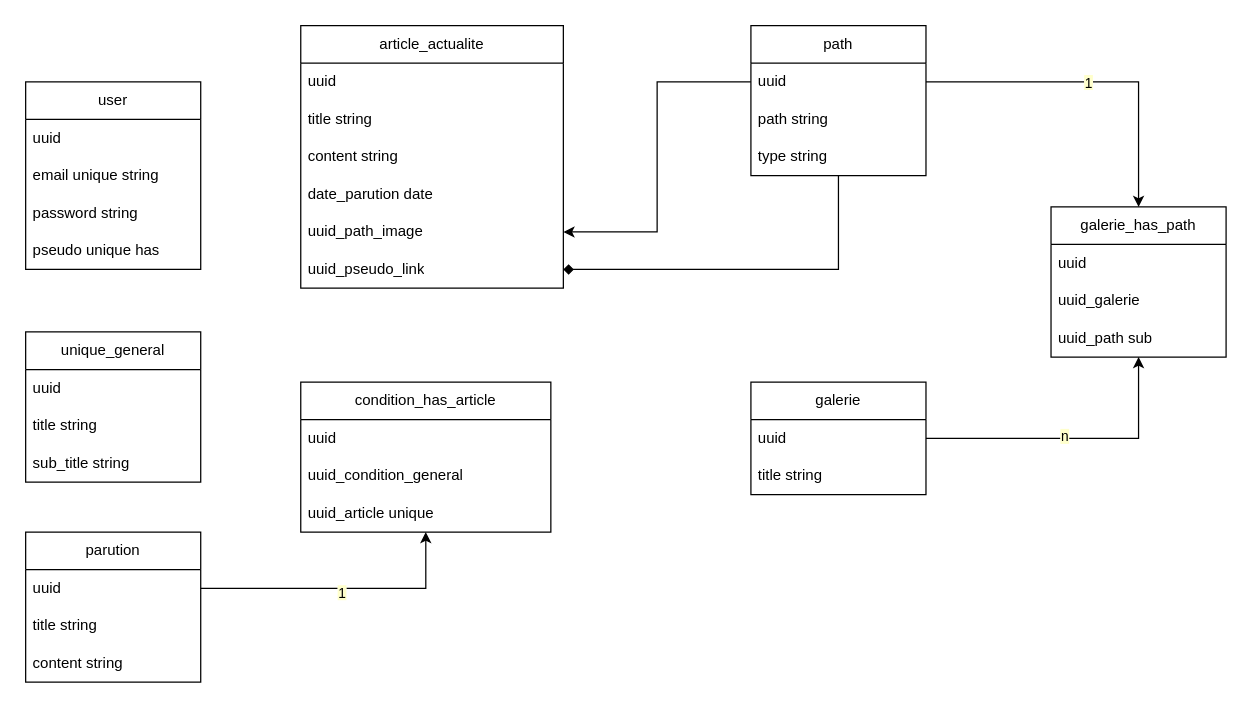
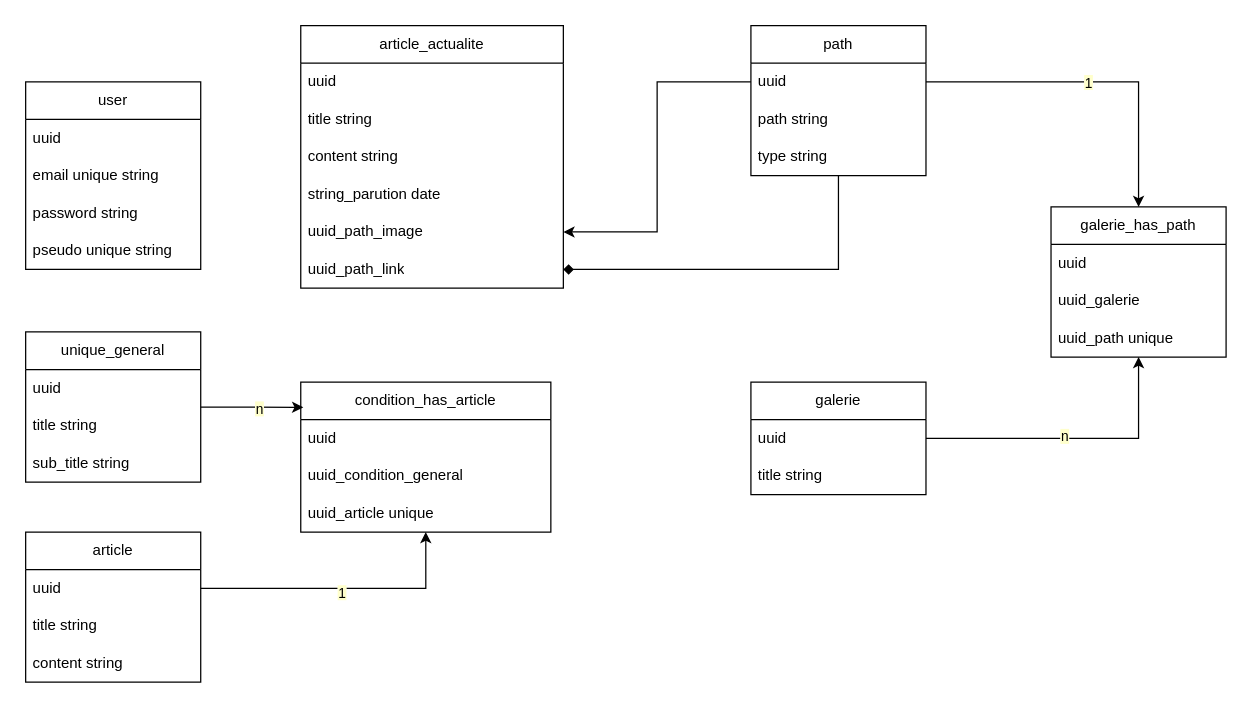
node "date_parution date": label "date_parution date" -> "string_parution date"
node "pseudo unique has": label "pseudo unique has" -> "pseudo unique string"
node "uuid_pseudo_link": label "uuid_pseudo_link" -> "uuid_path_link"
node "uuid_path sub": label "uuid_path sub" -> "uuid_path unique"
edge "unique_general" -> "condition_has_article": added, label "n"
node "parution": label "parution" -> "article"
